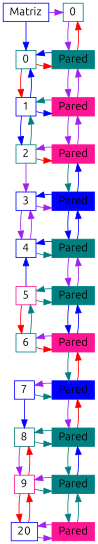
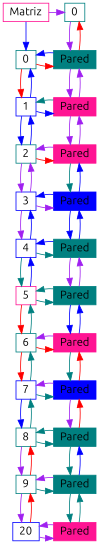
node "Matriz": color blue -> deeppink
edge "2" -> "1": color teal -> blue
edge "3" -> "2": added
edge "4" -> "3": color purple -> blue
edge "4" -> "5": added
edge "6" -> "7": added
edge "7" -> "6": added
edge "8" -> "7": added
node "9": color deeppink -> teal
edge "9" -> "20": color red -> purple
